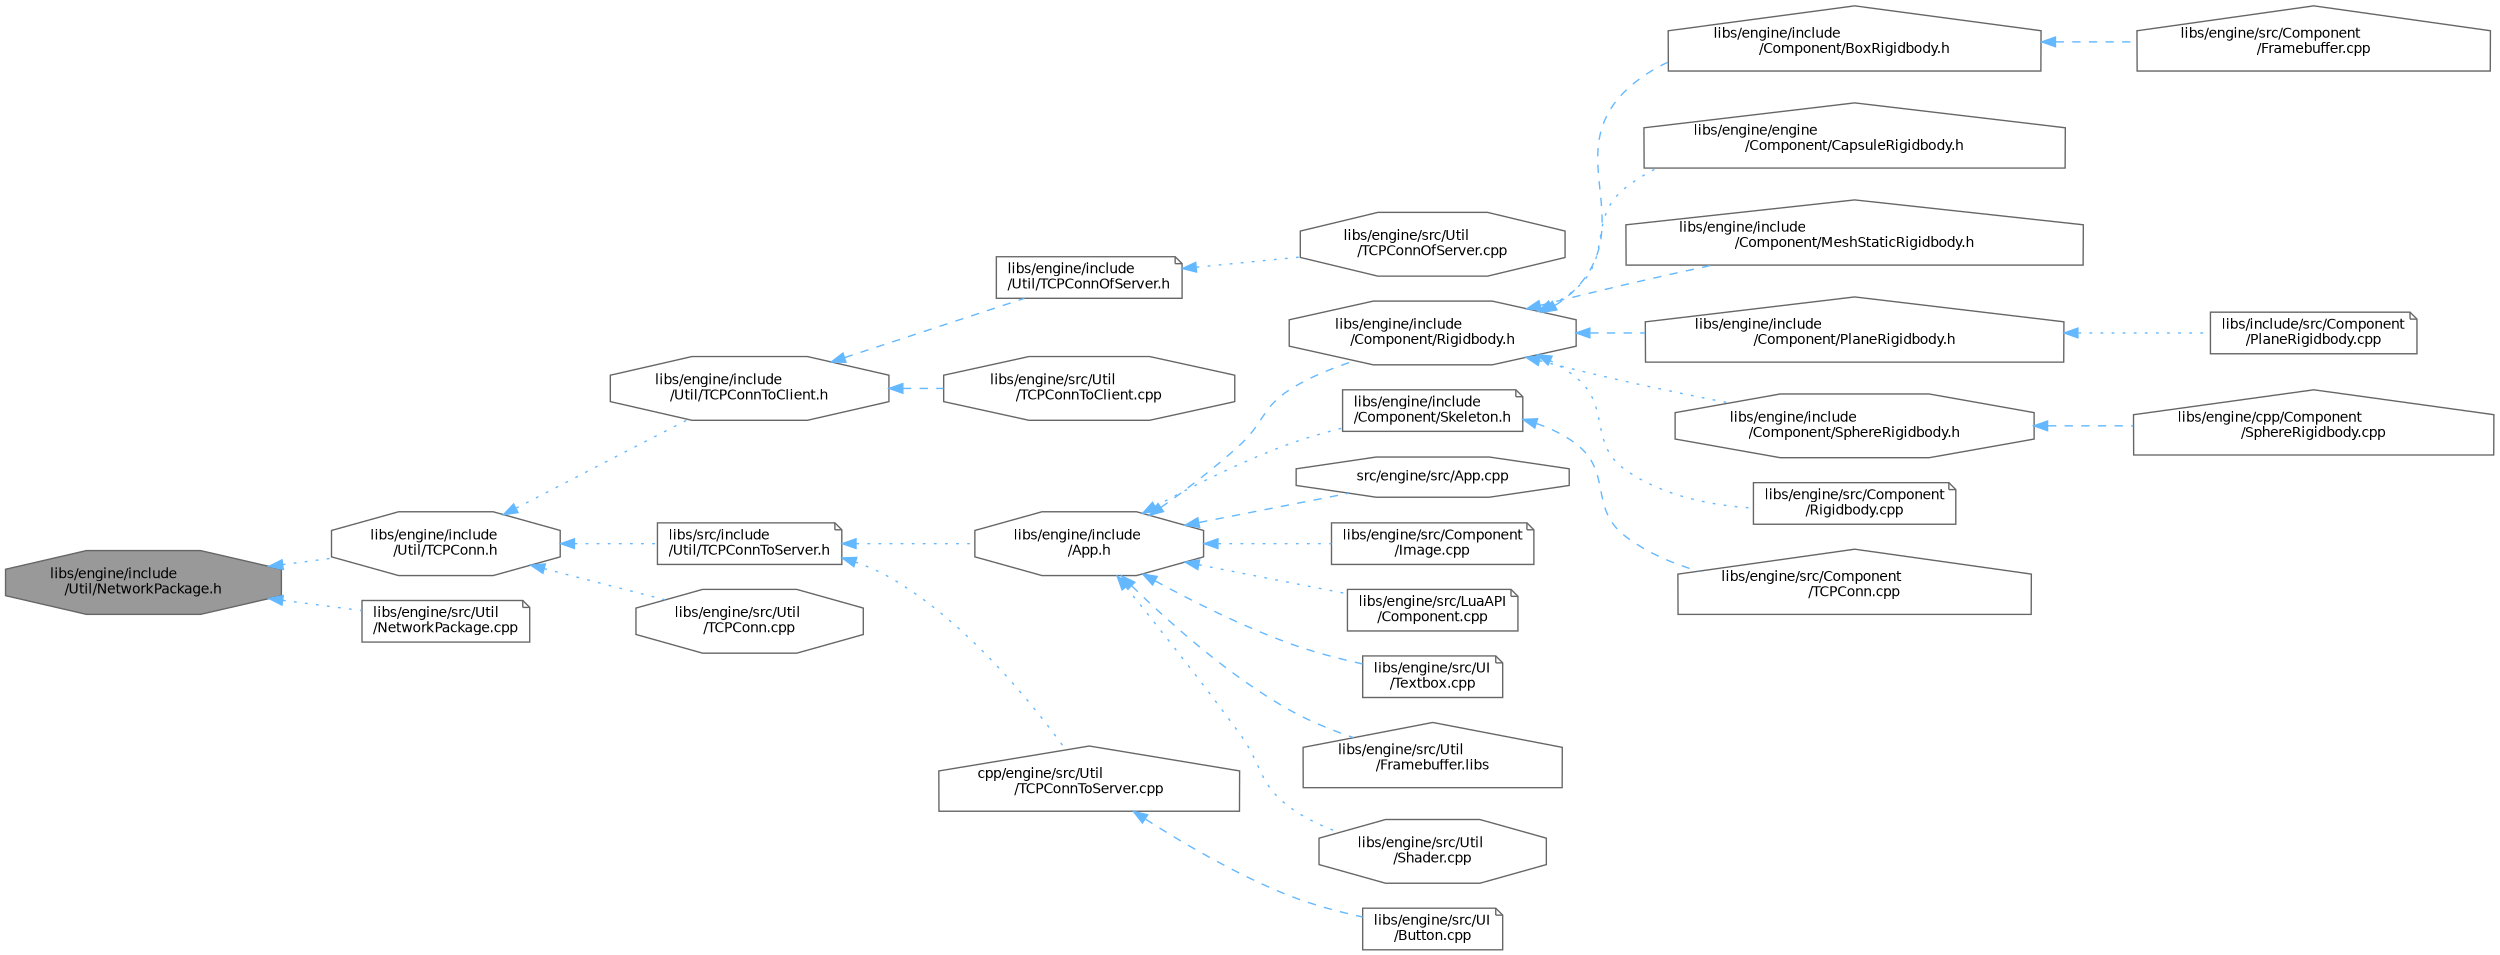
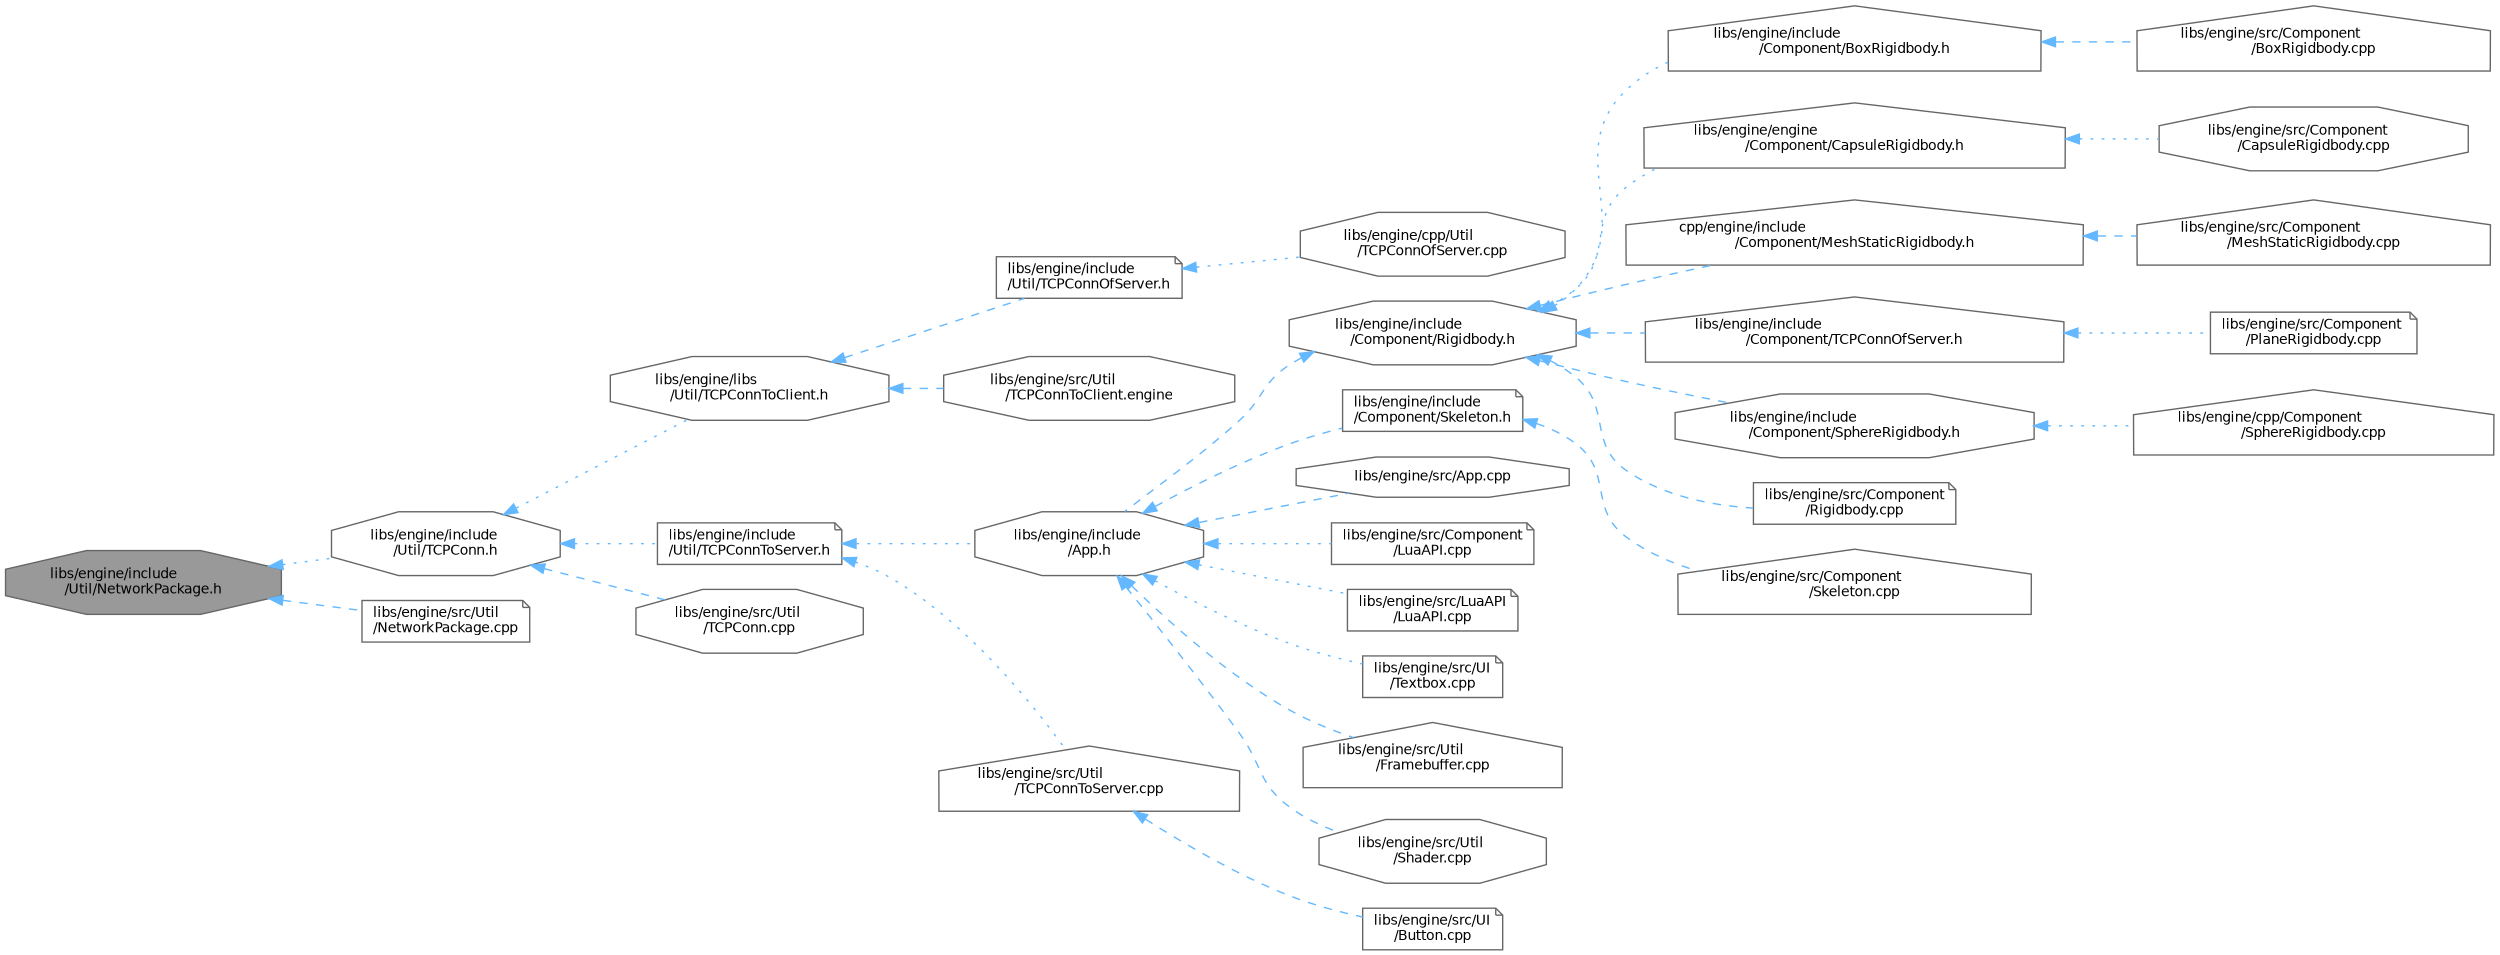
node "libs/engine/src/Component /Framebuffer.cpp": label "libs/engine/src/Component /Framebuffer.cpp" -> "libs/engine/src/Component /BoxRigidbody.cpp"
node "libs/engine/src/Component /CapsuleRigidbody.cpp": added
edge "libs/engine/include /Component/BoxRigidbody.h" -> "libs/engine/include /Component/Rigidbody.h": style dashed -> dotted
node "libs/engine/include /Component/MeshStaticRigidbody.h": label "libs/engine/include /Component/MeshStaticRigidbody.h" -> "cpp/engine/include /Component/MeshStaticRigidbody.h"
node "libs/engine/src/Component /MeshStaticRigidbody.cpp": added
node "libs/engine/src/Util /TCPConnOfServer.cpp": label "libs/engine/src/Util /TCPConnOfServer.cpp" -> "libs/engine/cpp/Util /TCPConnOfServer.cpp"
node "libs/engine/include /Component/PlaneRigidbody.h": label "libs/engine/include /Component/PlaneRigidbody.h" -> "libs/engine/include /Component/TCPConnOfServer.h"
node "libs/include/src/Component /PlaneRigidbody.cpp": label "libs/include/src/Component /PlaneRigidbody.cpp" -> "libs/engine/src/Component /PlaneRigidbody.cpp"
edge "libs/engine/include /Component/SphereRigidbody.h" -> "libs/engine/include /Component/Rigidbody.h": style dotted -> dashed
node "libs/engine/include /Util/TCPConnToClient.h": label "libs/engine/include /Util/TCPConnToClient.h" -> "libs/engine/libs /Util/TCPConnToClient.h"
node "libs/engine/src/Util /TCPConnToClient.cpp": label "libs/engine/src/Util /TCPConnToClient.cpp" -> "libs/engine/src/Util /TCPConnToClient.engine"
edge "libs/engine/cpp/Component /SphereRigidbody.cpp" -> "libs/engine/include /Component/SphereRigidbody.h": style dashed -> dotted
edge "libs/engine/include /Component/Rigidbody.h" -> "libs/engine/include /App.h": reversed
edge "libs/engine/include /Component/Skeleton.h" -> "libs/engine/include /App.h": style dotted -> dashed
edge "libs/engine/src/Component /Rigidbody.cpp" -> "libs/engine/include /Component/Rigidbody.h": style dotted -> dashed
node "src/engine/src/App.cpp": label "src/engine/src/App.cpp" -> "libs/engine/src/App.cpp"
node "libs/src/include /Util/TCPConnToServer.h": label "libs/src/include /Util/TCPConnToServer.h" -> "libs/engine/include /Util/TCPConnToServer.h"
node "libs/engine/src/Component /Image.cpp": label "libs/engine/src/Component /Image.cpp" -> "libs/engine/src/Component /LuaAPI.cpp"
edge "libs/engine/src/Util /TCPConn.cpp" -> "libs/engine/include /Util/TCPConn.h": style dotted -> dashed
node "libs/engine/src/Component /TCPConn.cpp": label "libs/engine/src/Component /TCPConn.cpp" -> "libs/engine/src/Component /Skeleton.cpp"
edge "libs/engine/src/Util /NetworkPackage.cpp" -> "libs/engine/include /Util/NetworkPackage.h": style dotted -> dashed
node "libs/engine/src/LuaAPI /Component.cpp": label "libs/engine/src/LuaAPI /Component.cpp" -> "libs/engine/src/LuaAPI /LuaAPI.cpp"
edge "libs/engine/src/UI /Textbox.cpp" -> "libs/engine/include /App.h": style dashed -> dotted
edge "libs/engine/src/Util /Shader.cpp" -> "libs/engine/include /App.h": style dotted -> dashed
node "libs/engine/src/Util /Framebuffer.libs": label "libs/engine/src/Util /Framebuffer.libs" -> "libs/engine/src/Util /Framebuffer.cpp"
node "cpp/engine/src/Util /TCPConnToServer.cpp": label "cpp/engine/src/Util /TCPConnToServer.cpp" -> "libs/engine/src/Util /TCPConnToServer.cpp"
